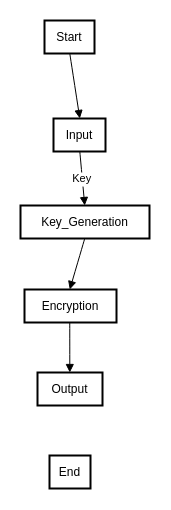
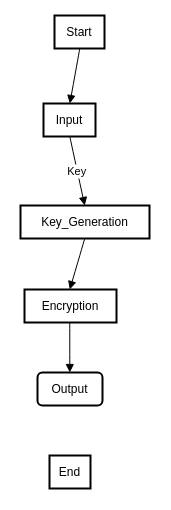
node "Start": moved (70, 37) -> (80, 32)
node "Input": moved (80, 135) -> (70, 120)
node "Output": shape rectangle -> rounded rectangle
